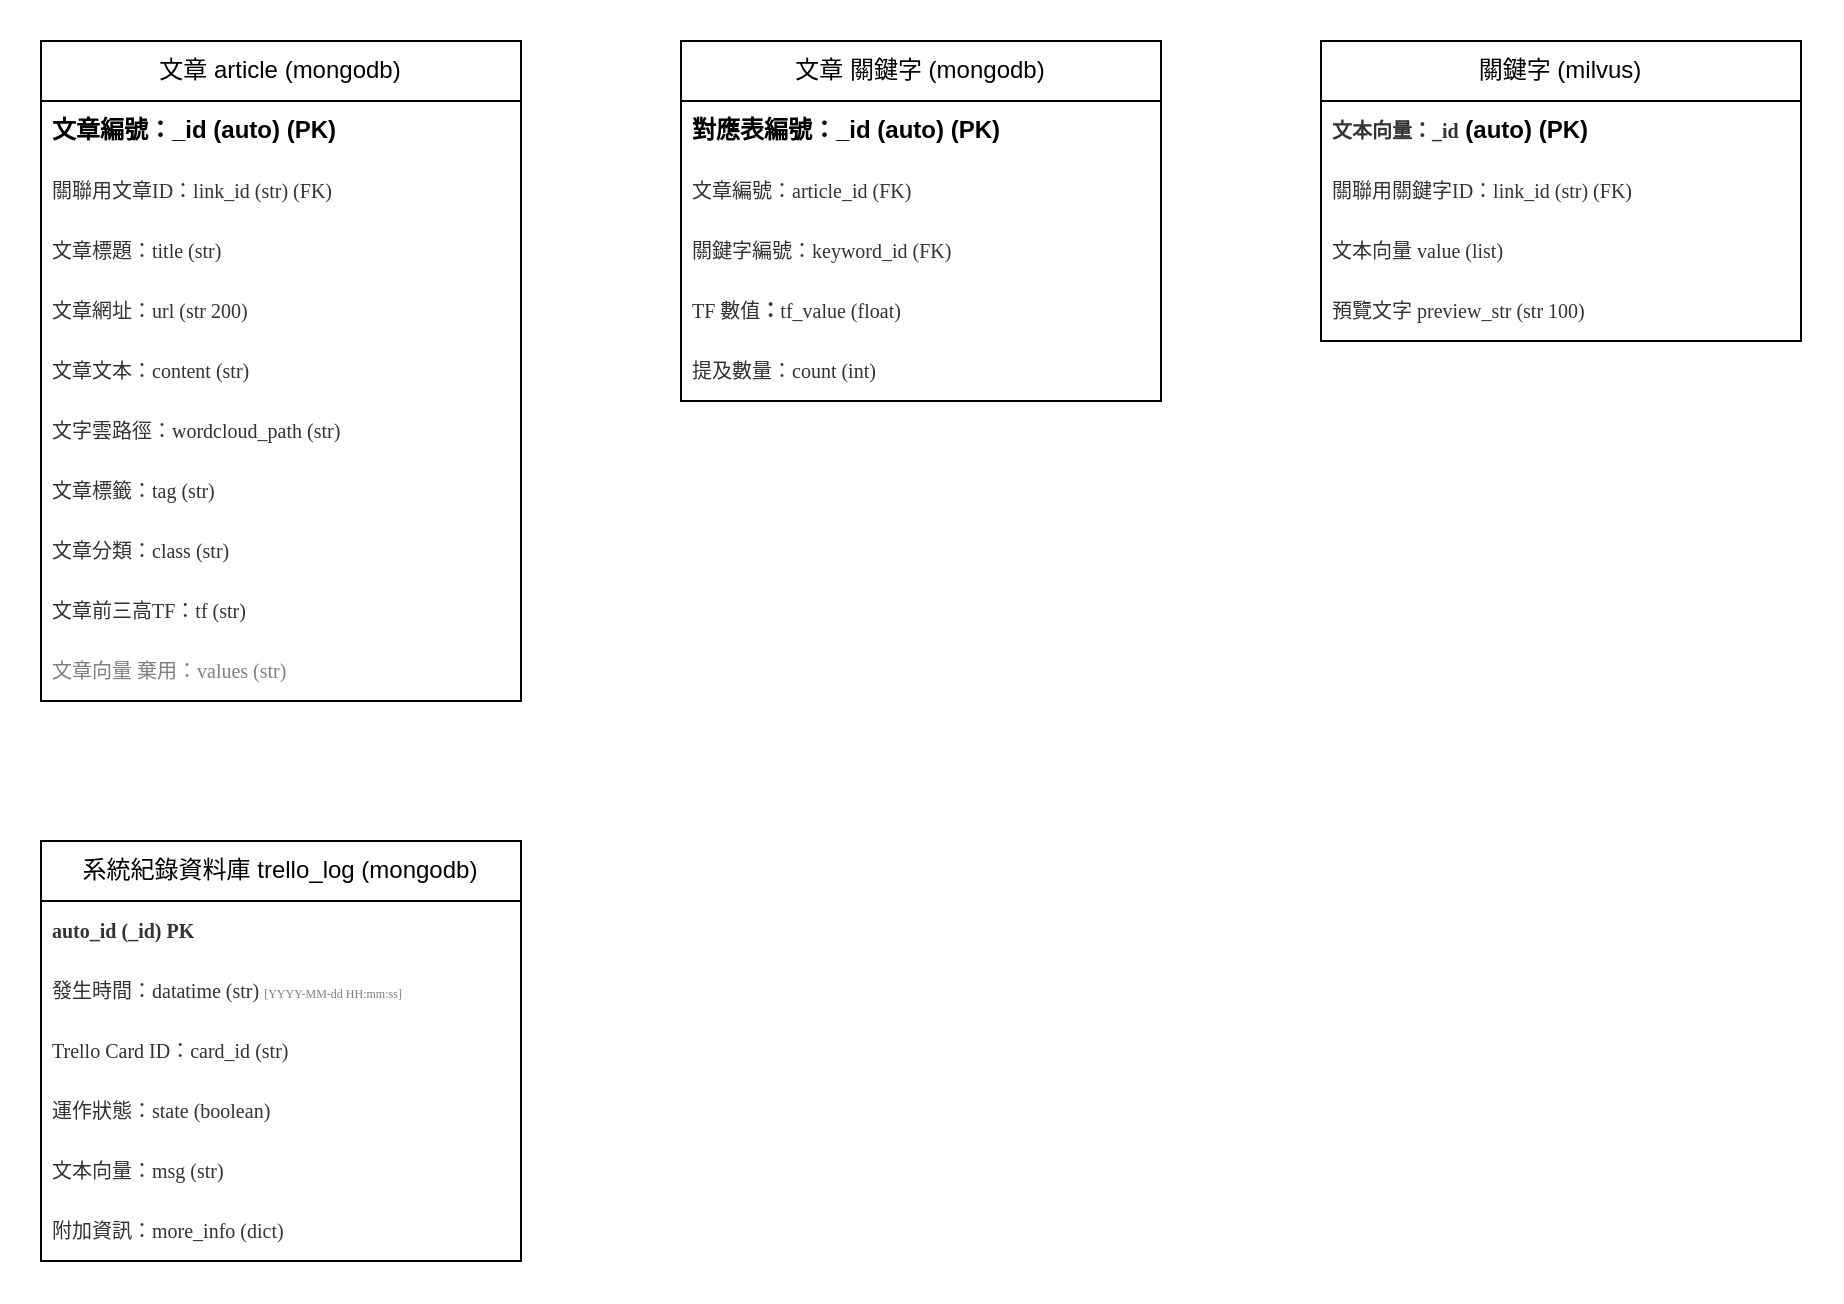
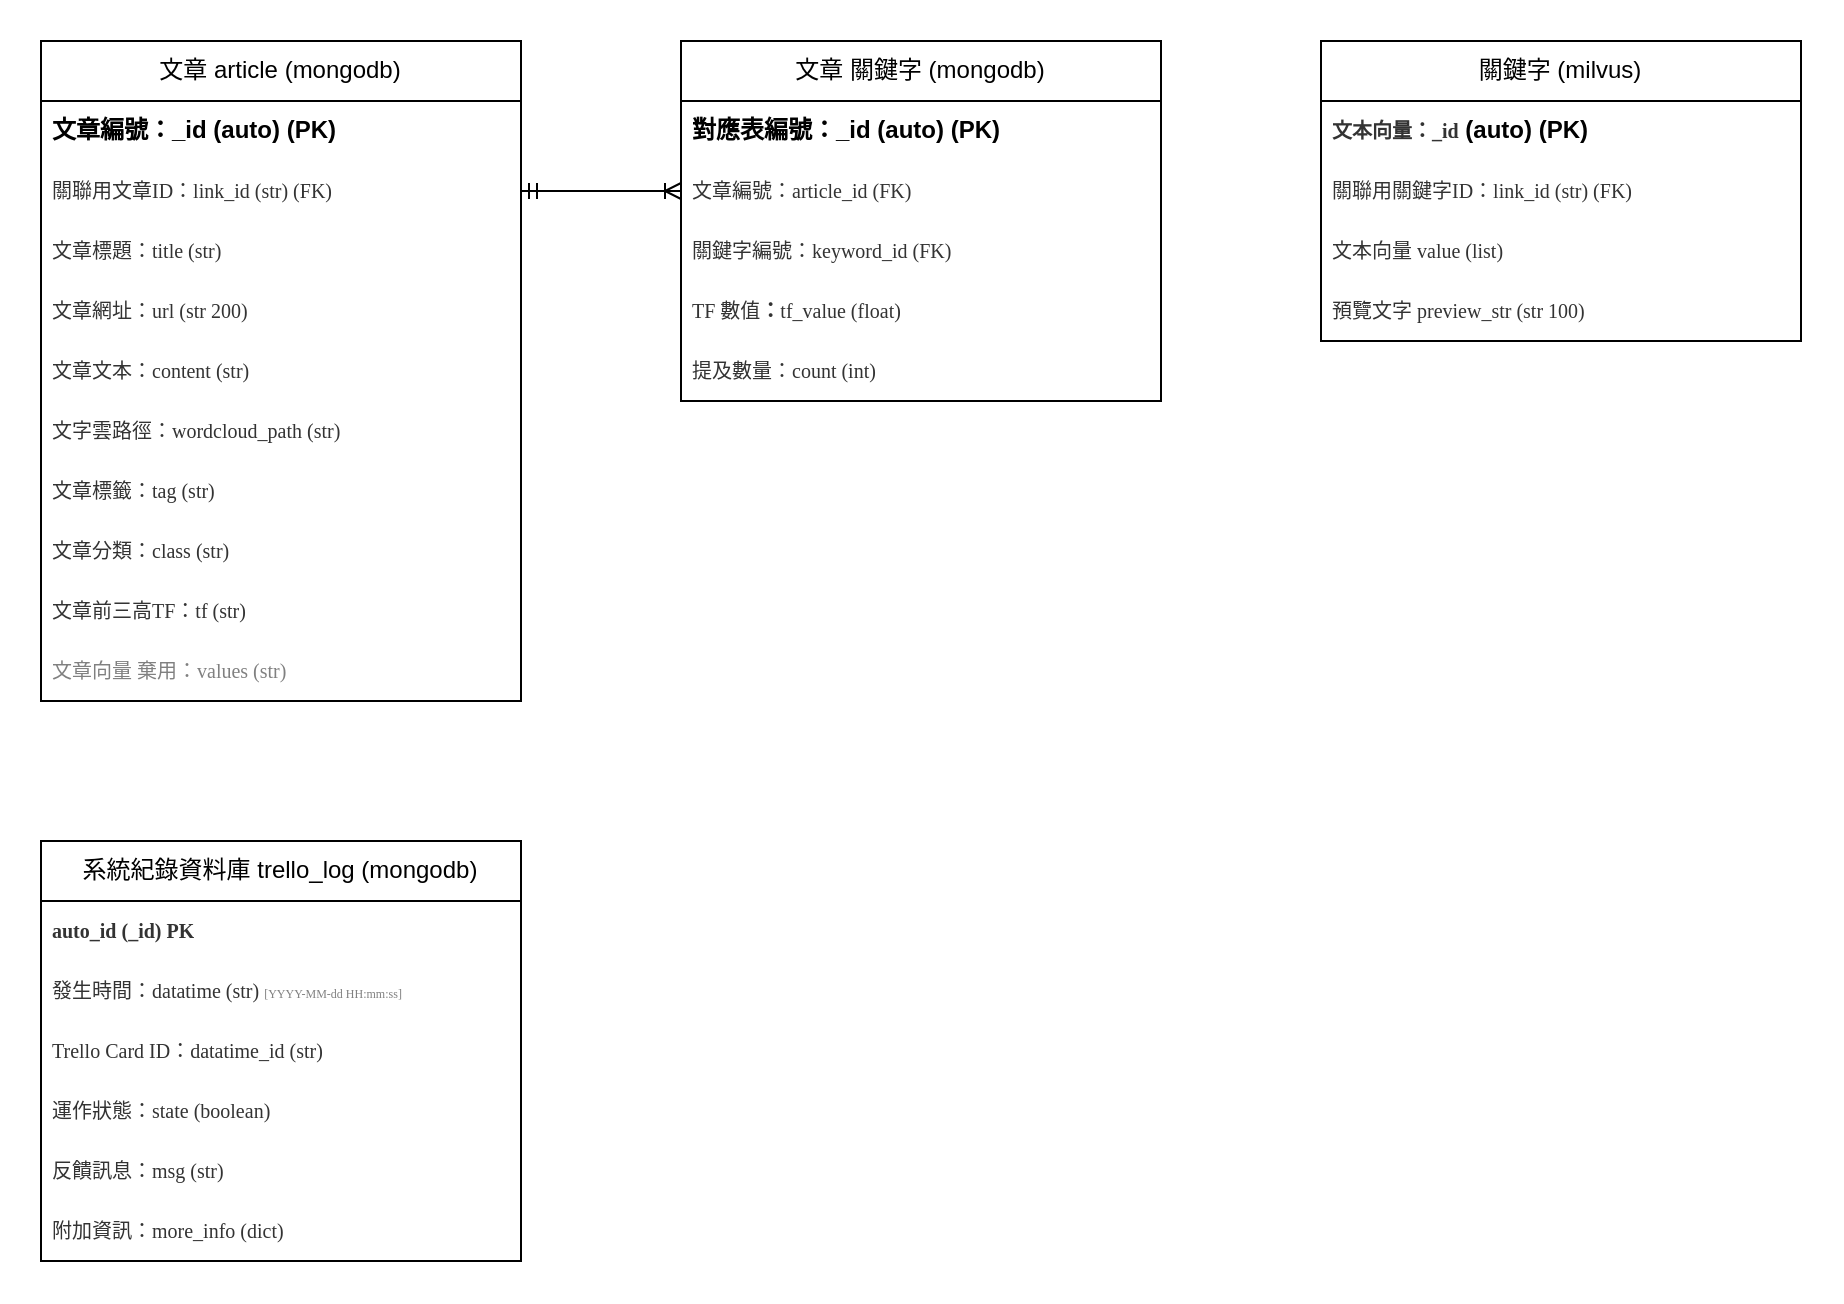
edge "關聯用文章ID：link_id (str) (FK)" -- "文章編號：article_id (FK)": added
node "Trello Card ID：card_id (str)": label "Trello Card ID：card_id (str)" -> "Trello Card ID：datatime_id (str)"
node "文本向量：msg (str)": label "文本向量：msg (str)" -> "反饋訊息：msg (str)"
